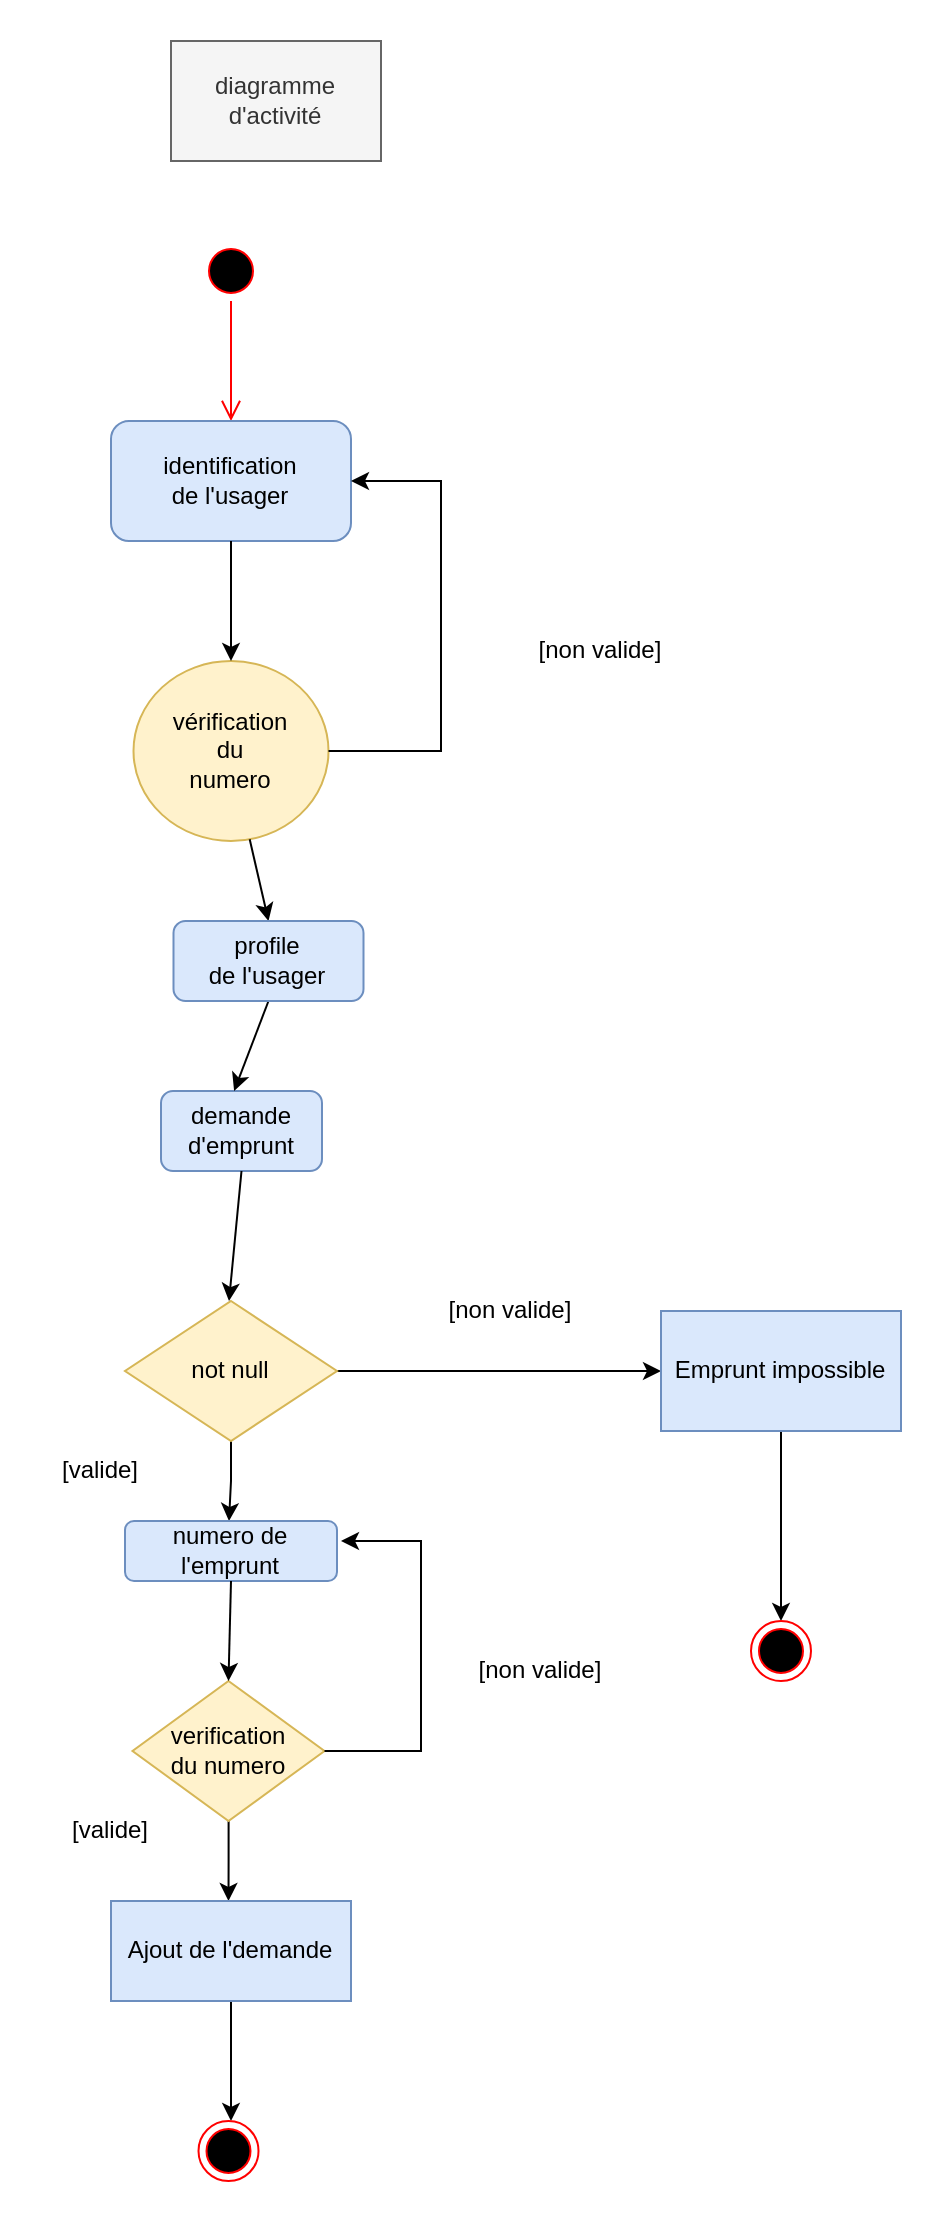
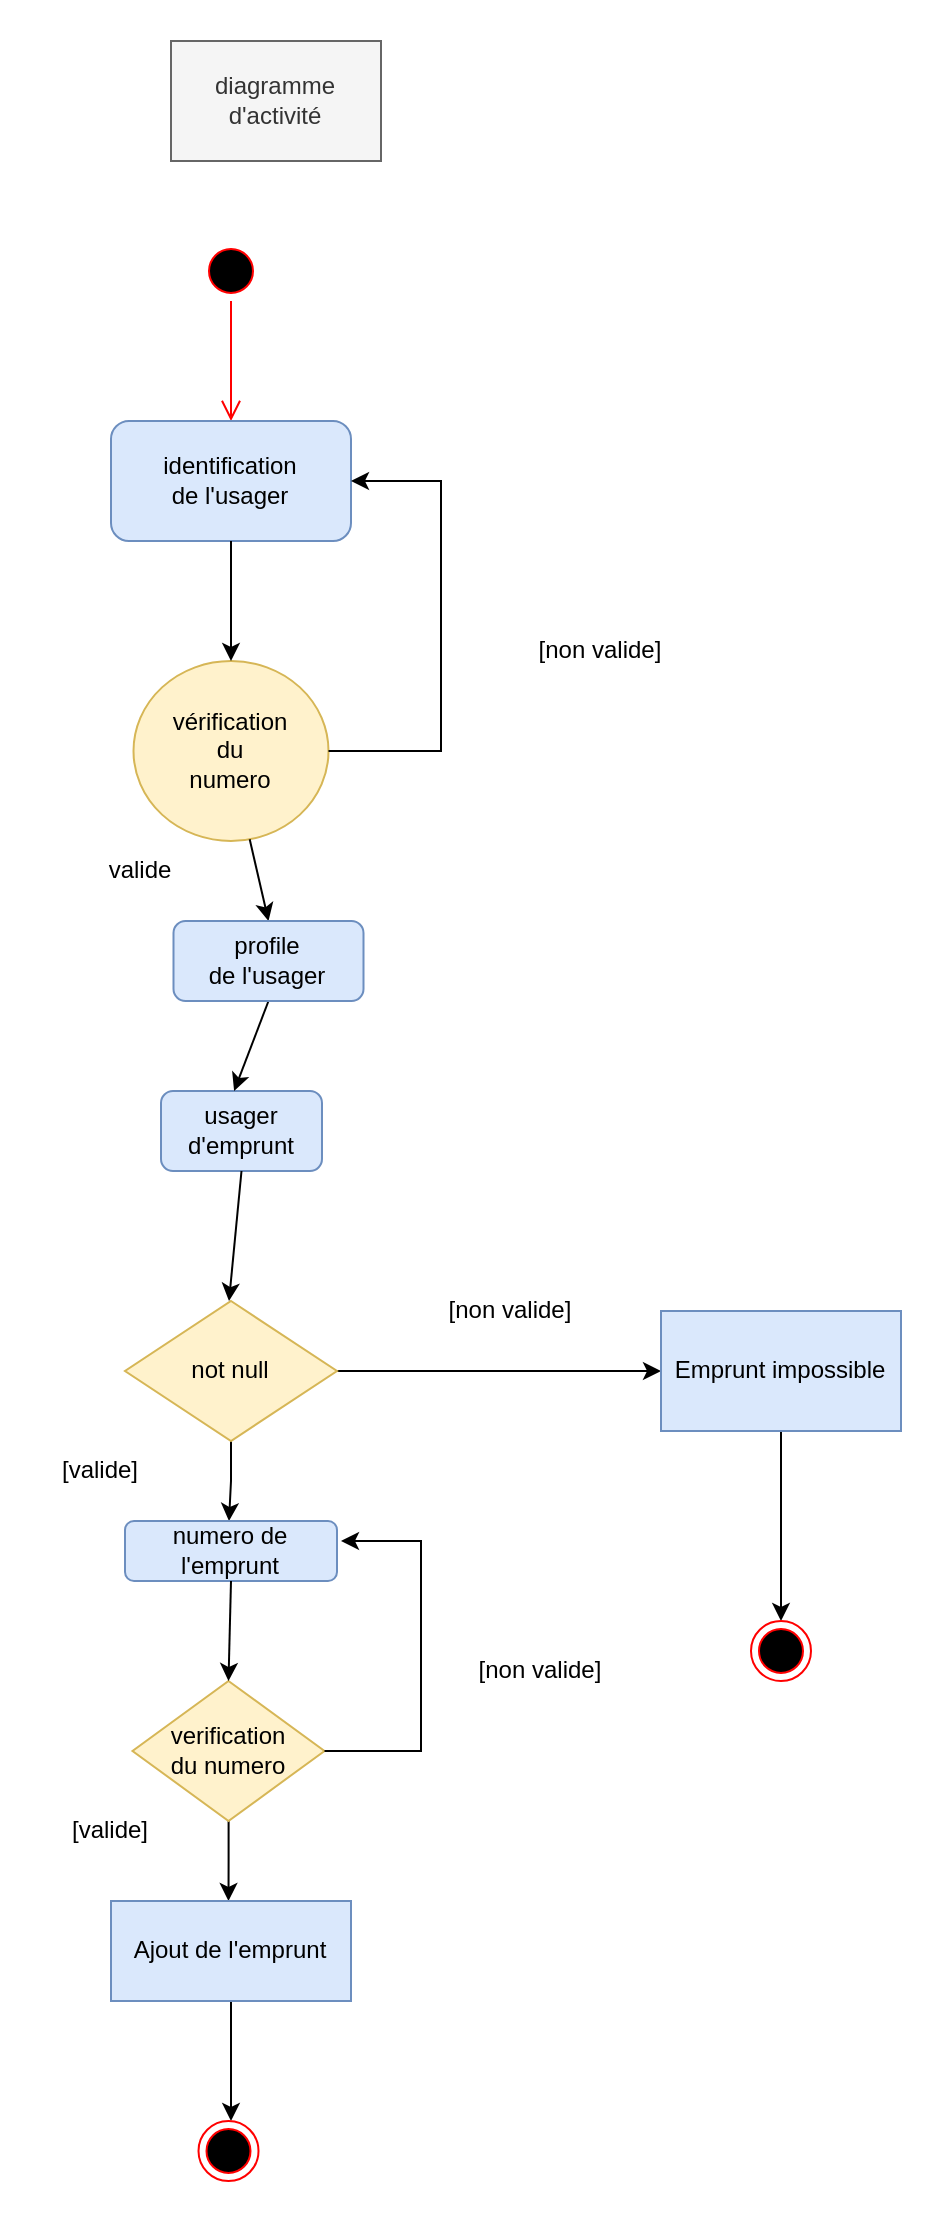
node "valide": added
node "demande d'emprunt": label "demande d'emprunt" -> "usager d'emprunt"
node "Ajout de l'demande": label "Ajout de l'demande" -> "Ajout de l'emprunt"
